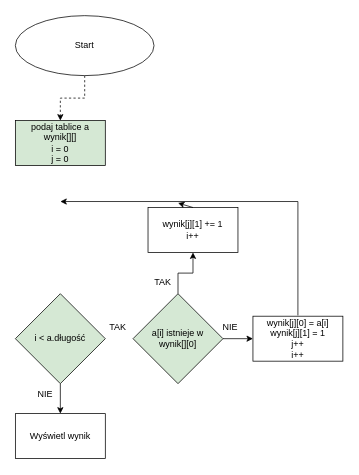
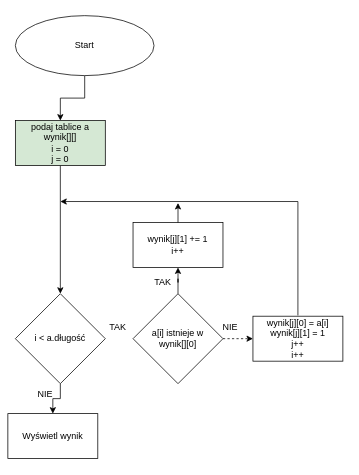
edge "Start" -> "podaj tablice a wynik[][] i = 0 j = 0": style dashed -> solid
edge "podaj tablice a wynik[][] i = 0 j = 0" -> "i < a.długość": added
node "wynik[j][1] += 1 i++": moved (193, 230) -> (178, 245)
node "i < a.długość": fillcolor #d5e8d4 -> #ffffff
node "a[i] istnieje w wynik[][0]": fillcolor #d5e8d4 -> #ffffff
edge "a[i] istnieje w wynik[][0]" -> "wynik[j][0] = a[i] wynik[j][1] = 1 j++ i++": style solid -> dashed
node "Wyświetl wynik": moved (60, 436) -> (53, 436)
